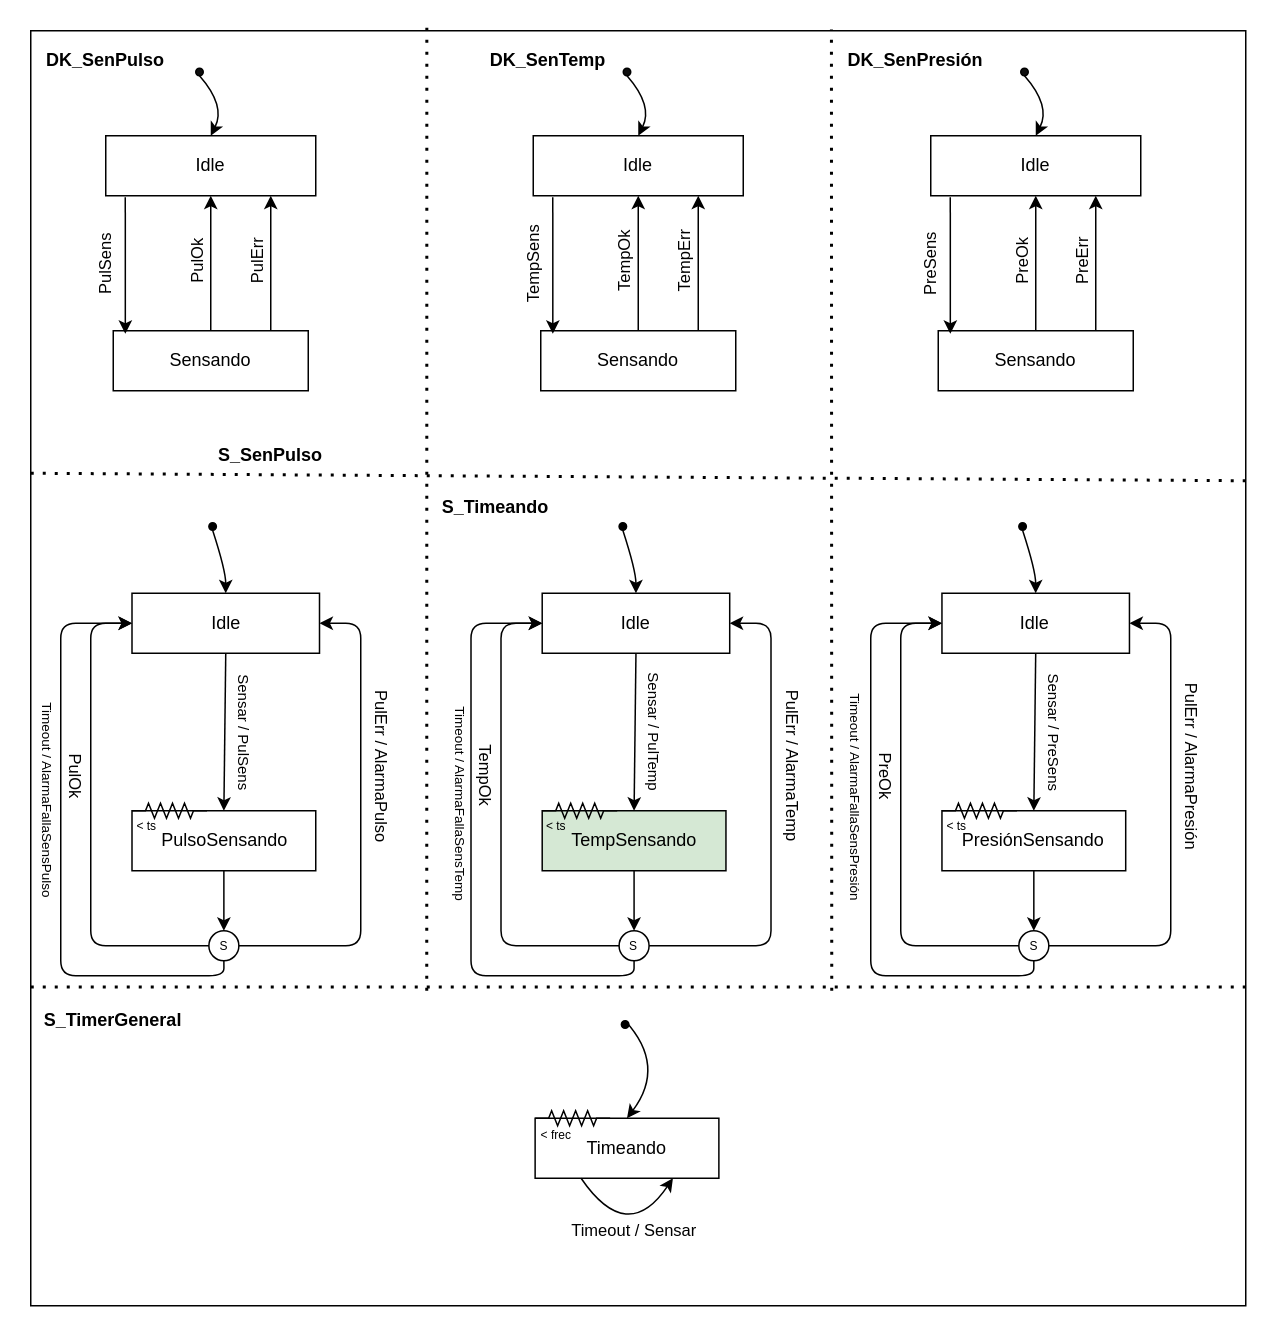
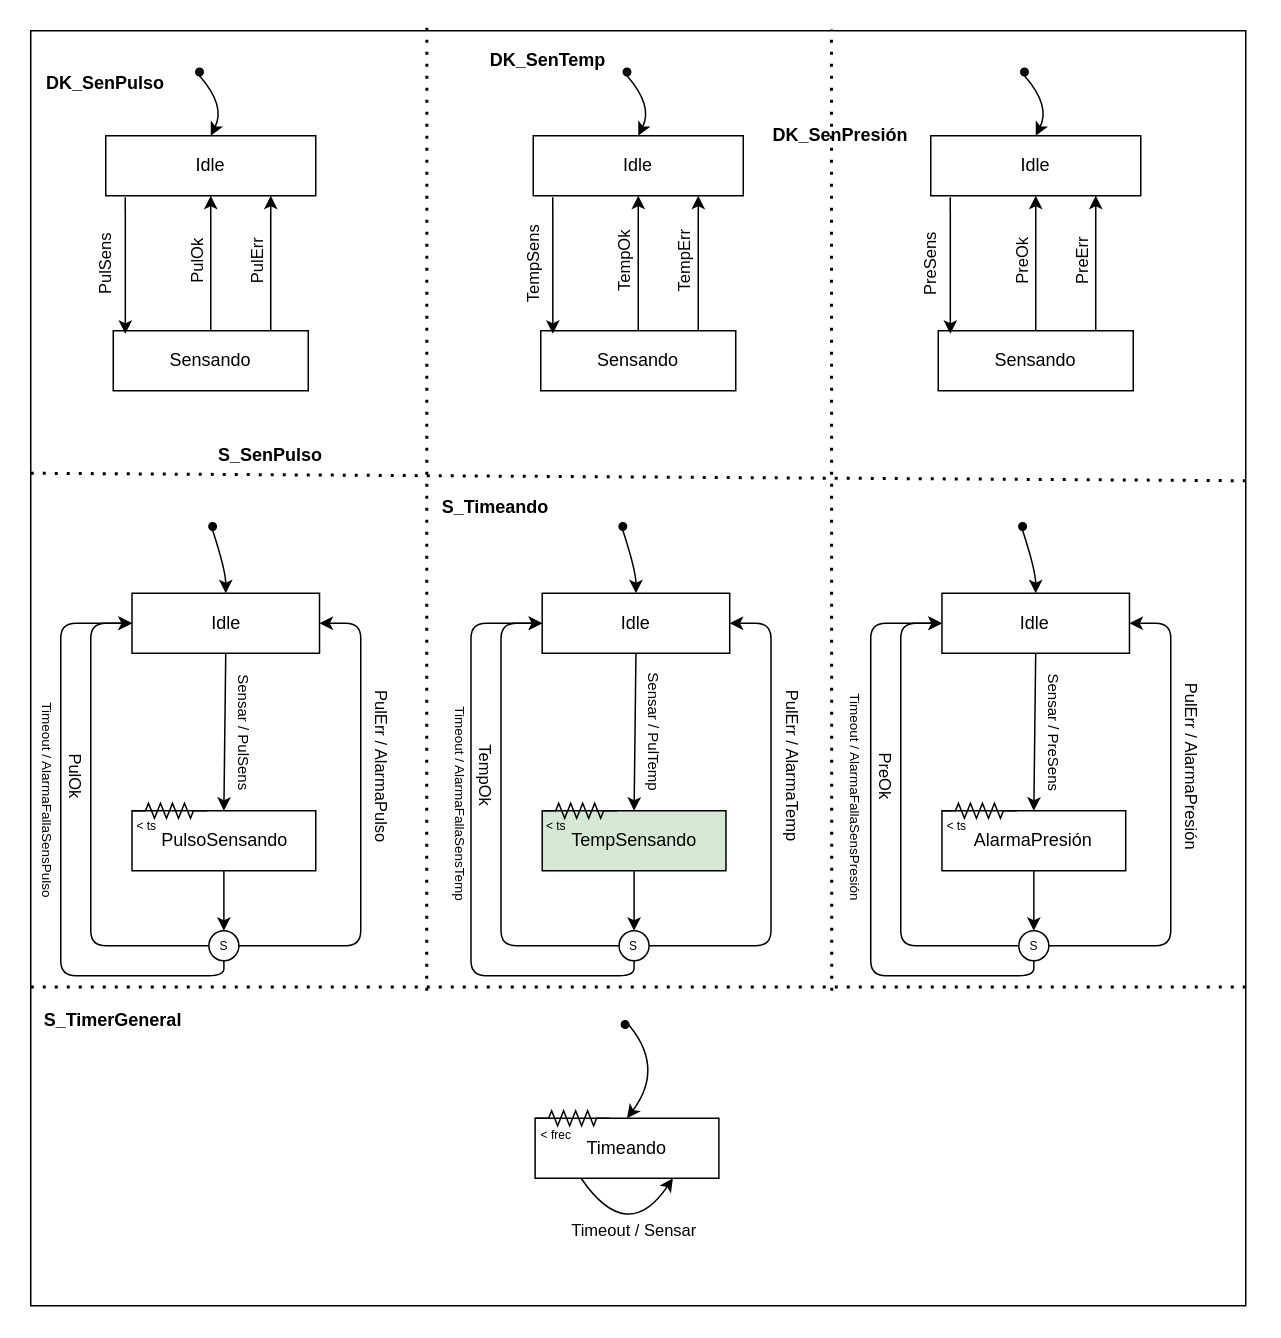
node "DK_SenPulso": moved (106, 61) -> (106, 83)
node "DK_SenPresión": moved (916, 61) -> (841, 136)
node "PresiónSensando": label "PresiónSensando" -> "AlarmaPresión"
